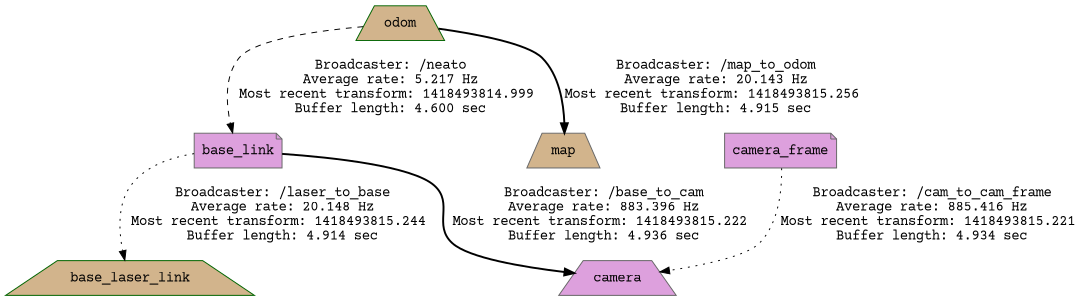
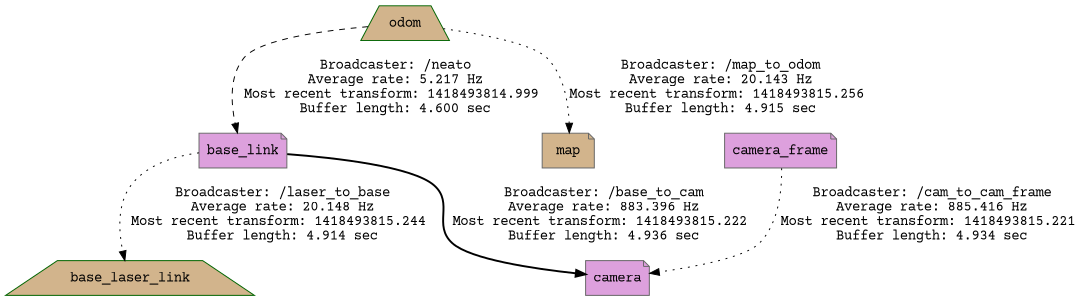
edge "odom" -> "map": style bold -> dotted
node "map": shape trapezium -> note
node "camera": shape trapezium -> note
